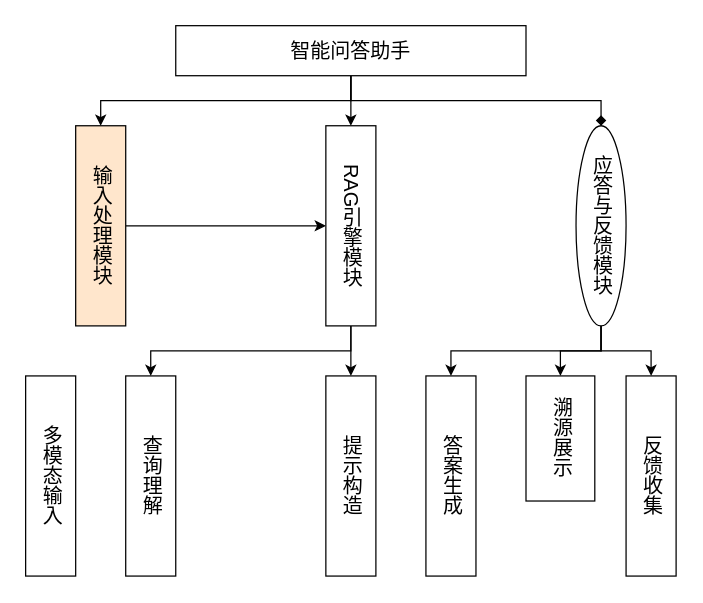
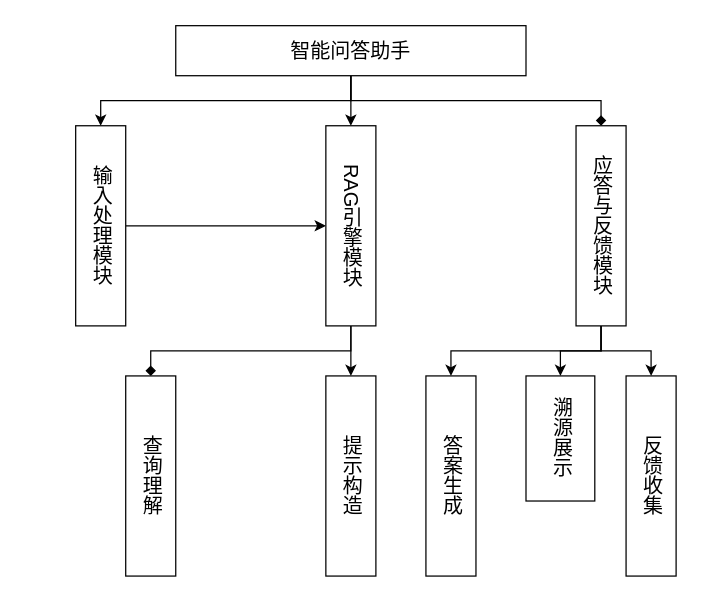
node "输入处理模块": fillcolor #ffe6cc -> #ffffff
node "应答与反馈模块": shape ellipse -> rectangle
edge "RAG引擎模块" -> "查询理解": arrowhead classic -> diamond
node "多模态输入": removed
